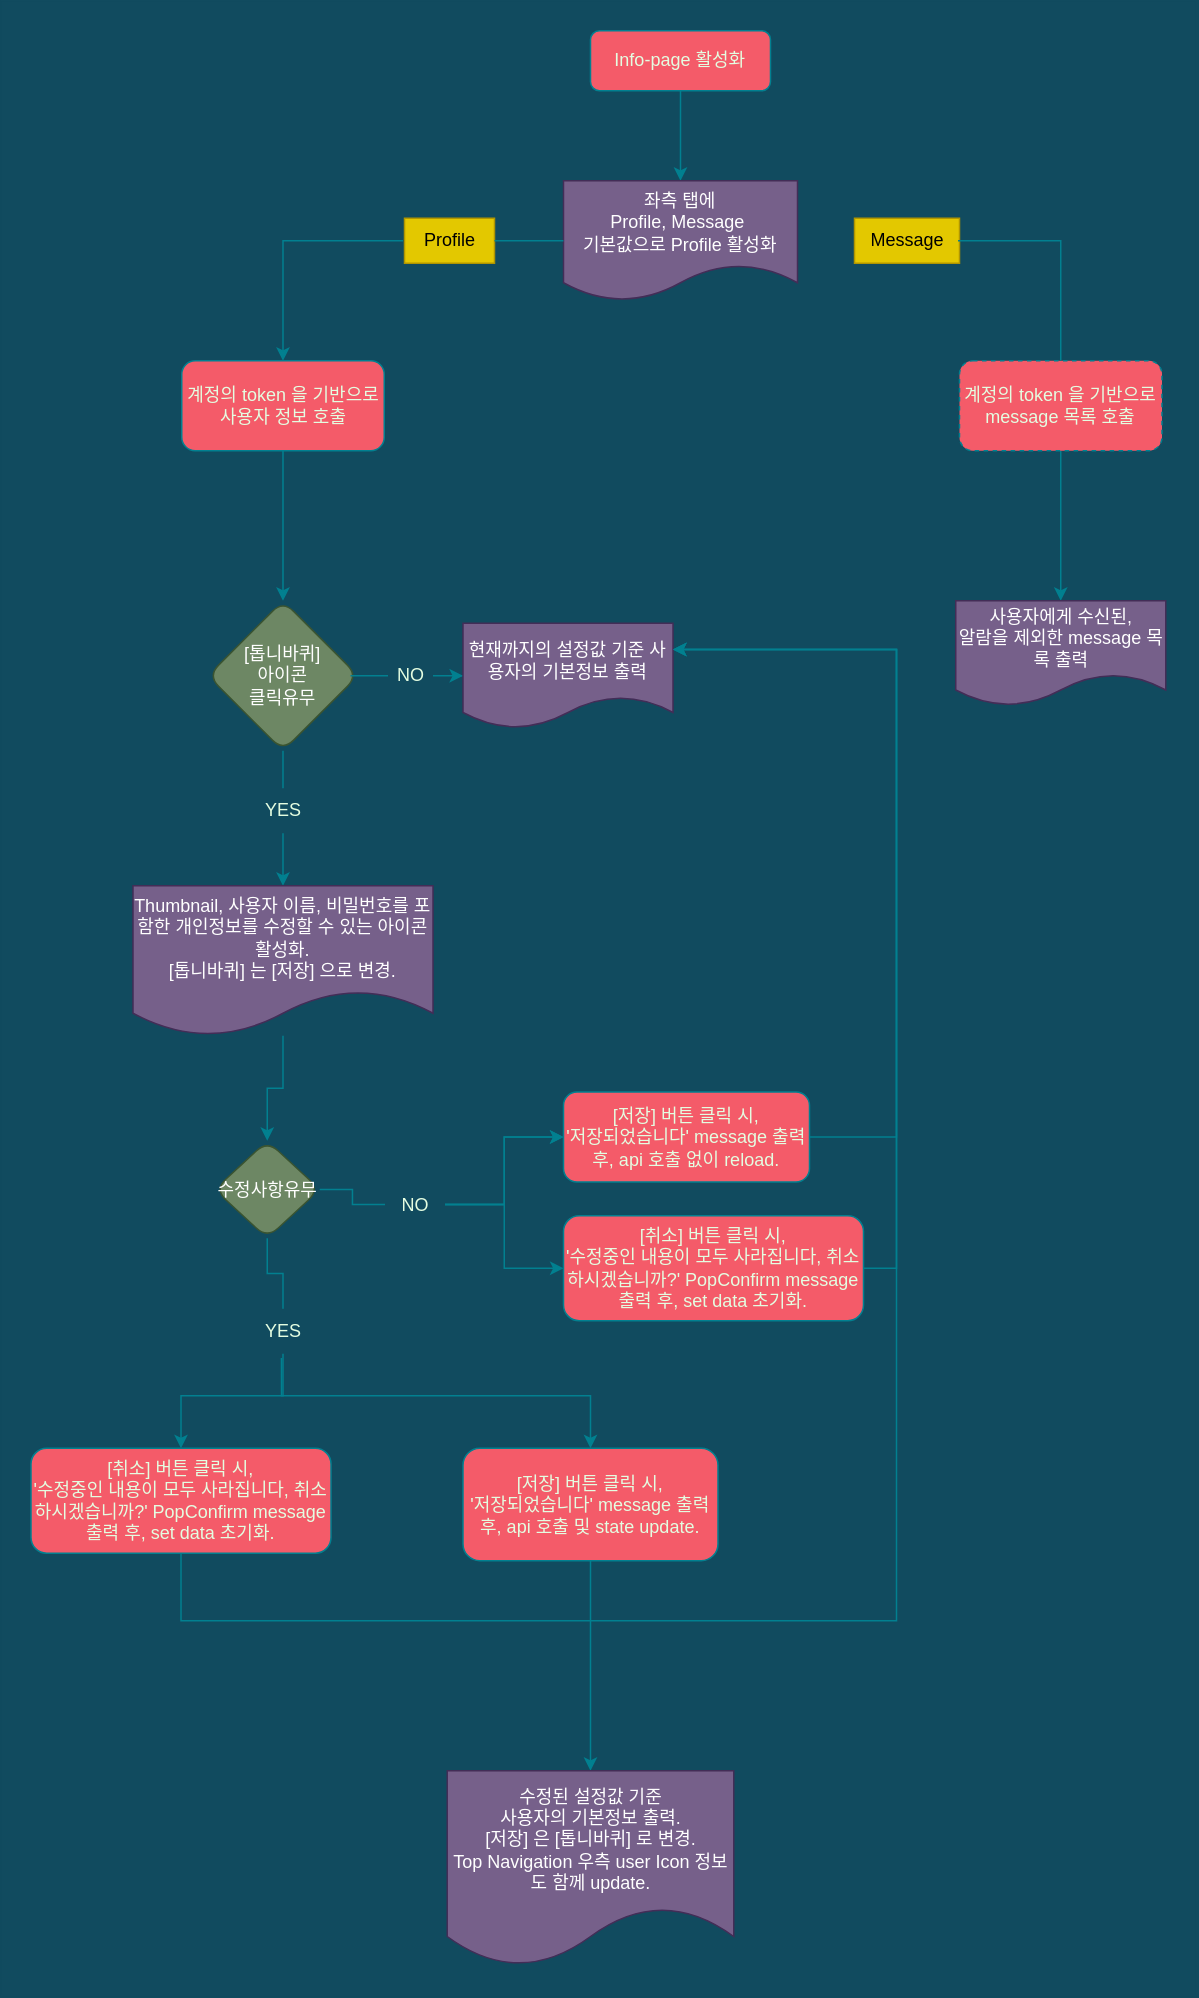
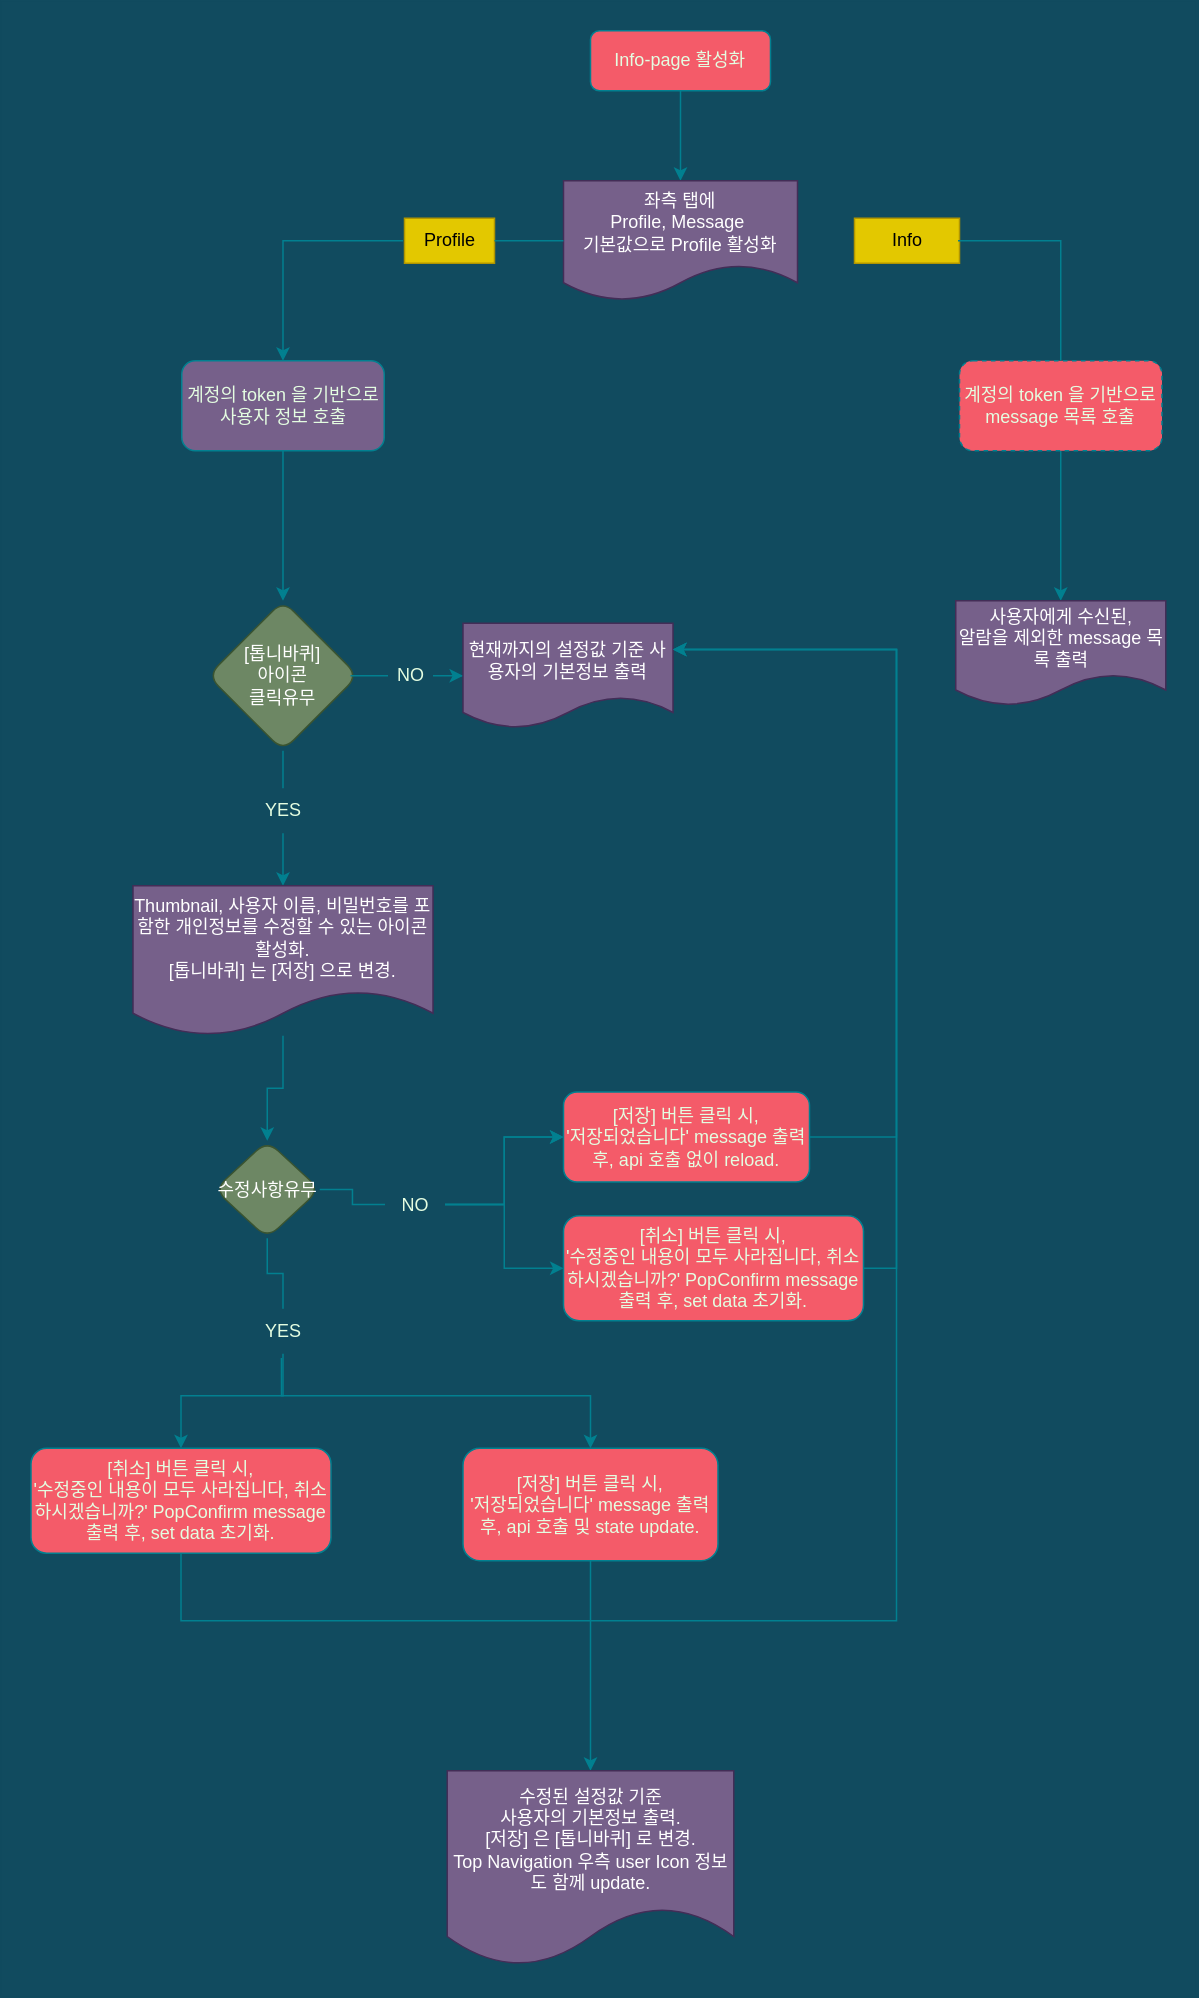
node "Message": label "Message" -> "Info"
node "계정의 token 을 기반으로 사용자 정보 호출": fillcolor #f45b69 -> #76608a
